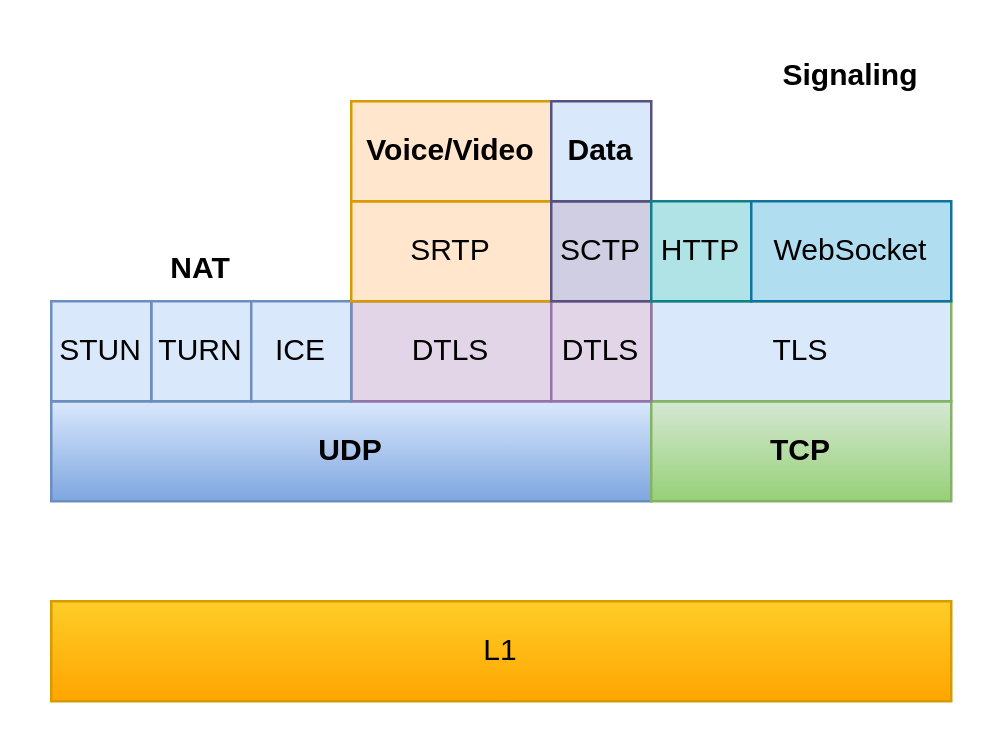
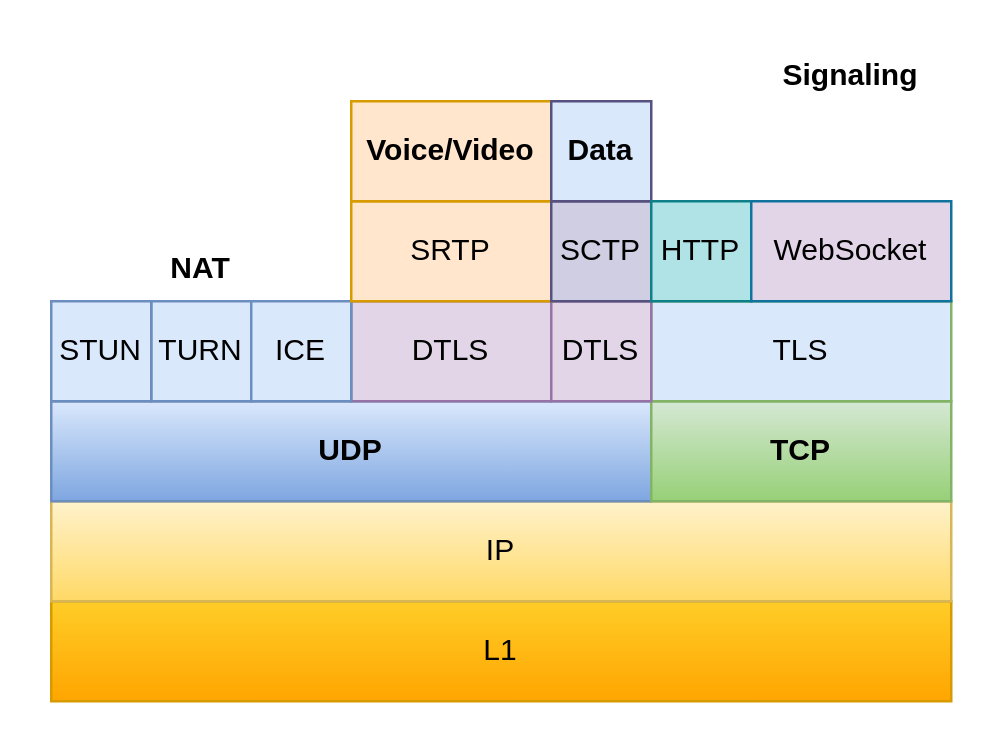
node "WebSocket": fillcolor #b1ddf0 -> #e1d5e7
node "IP": added
